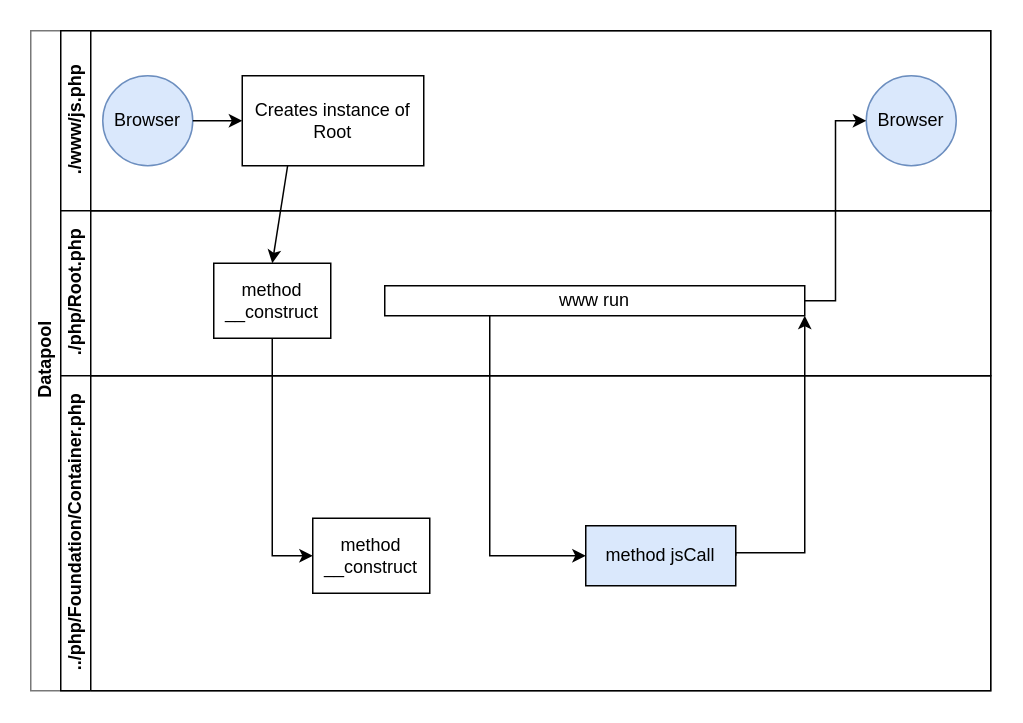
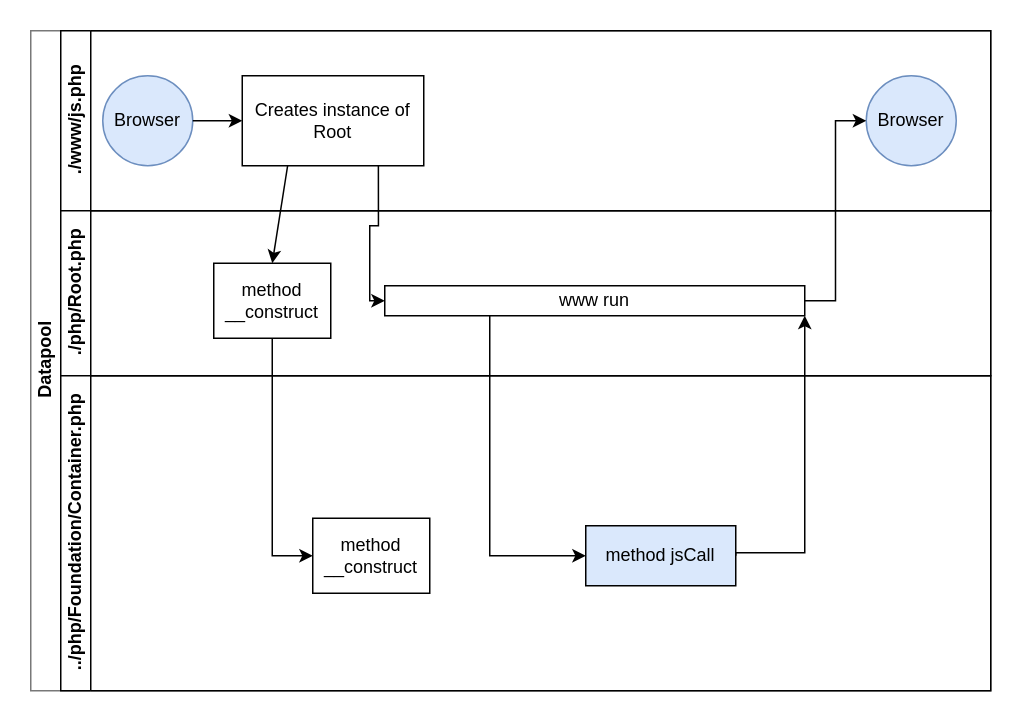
edge "Creates instance of Root" -> "www run": added
